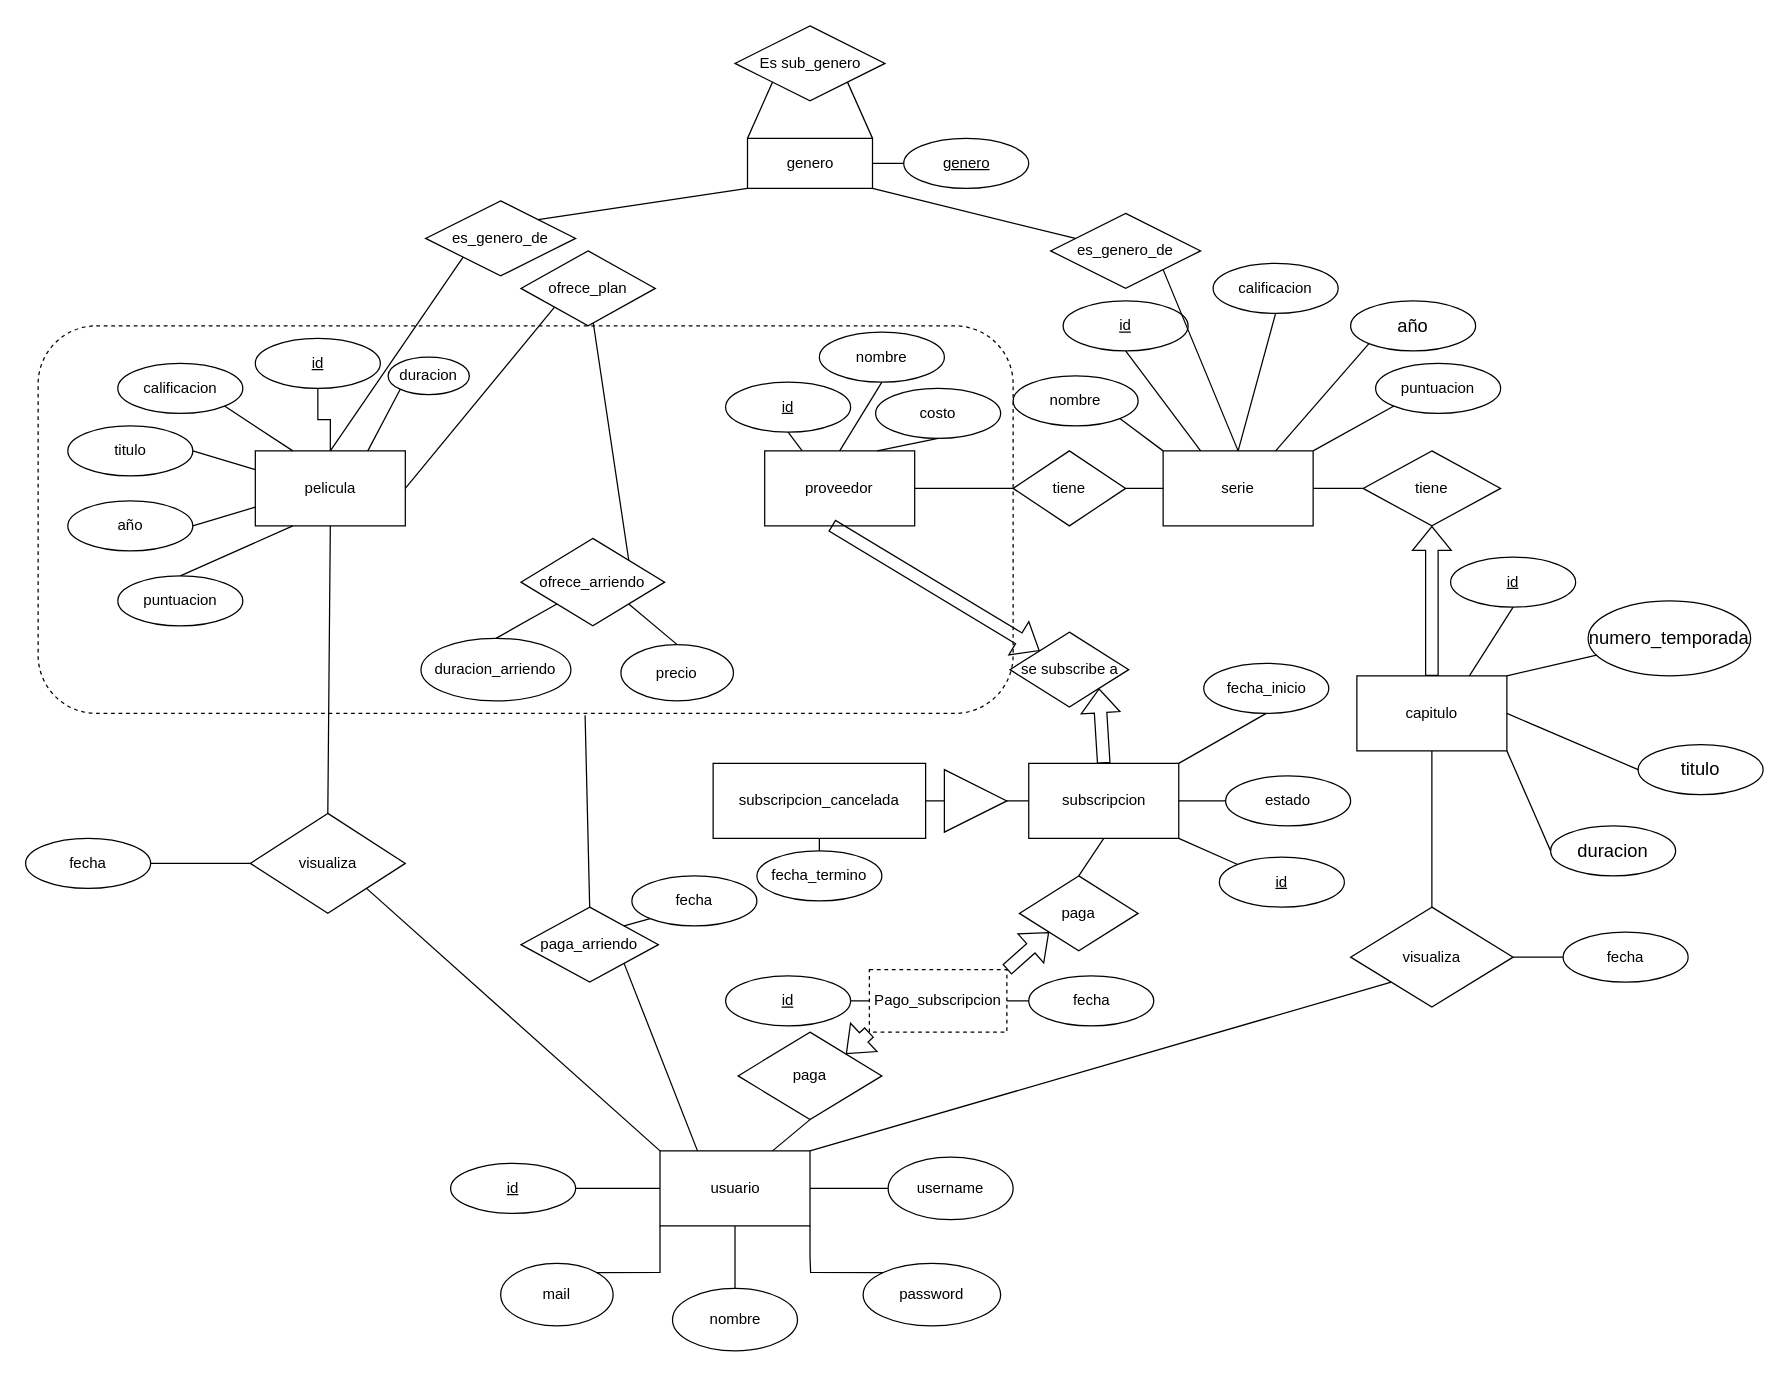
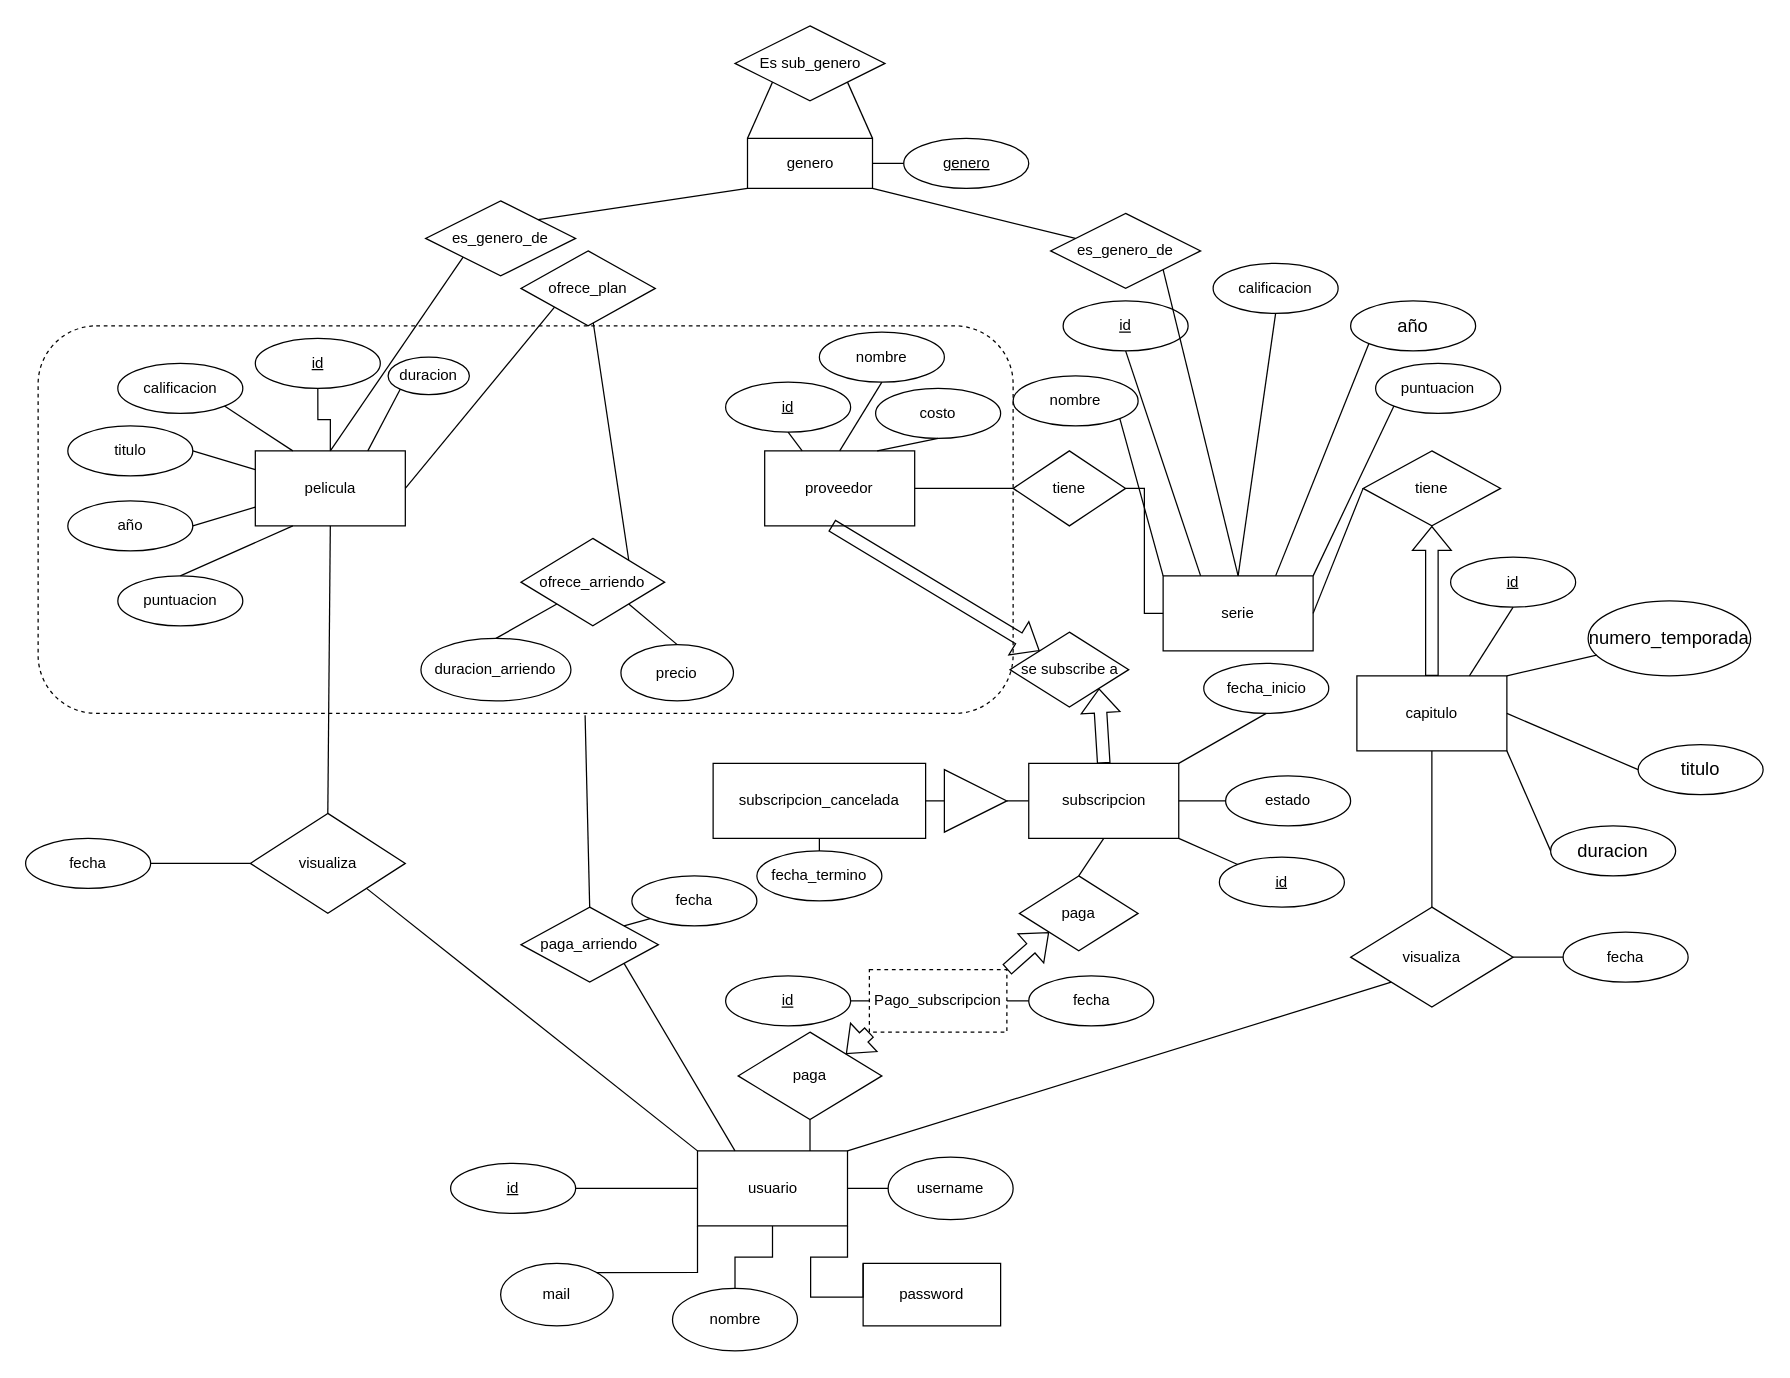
node "serie": moved (1238, 488) -> (1238, 613)
node "usuario": moved (735, 1188) -> (773, 1188)
node "password": shape ellipse -> rectangle
